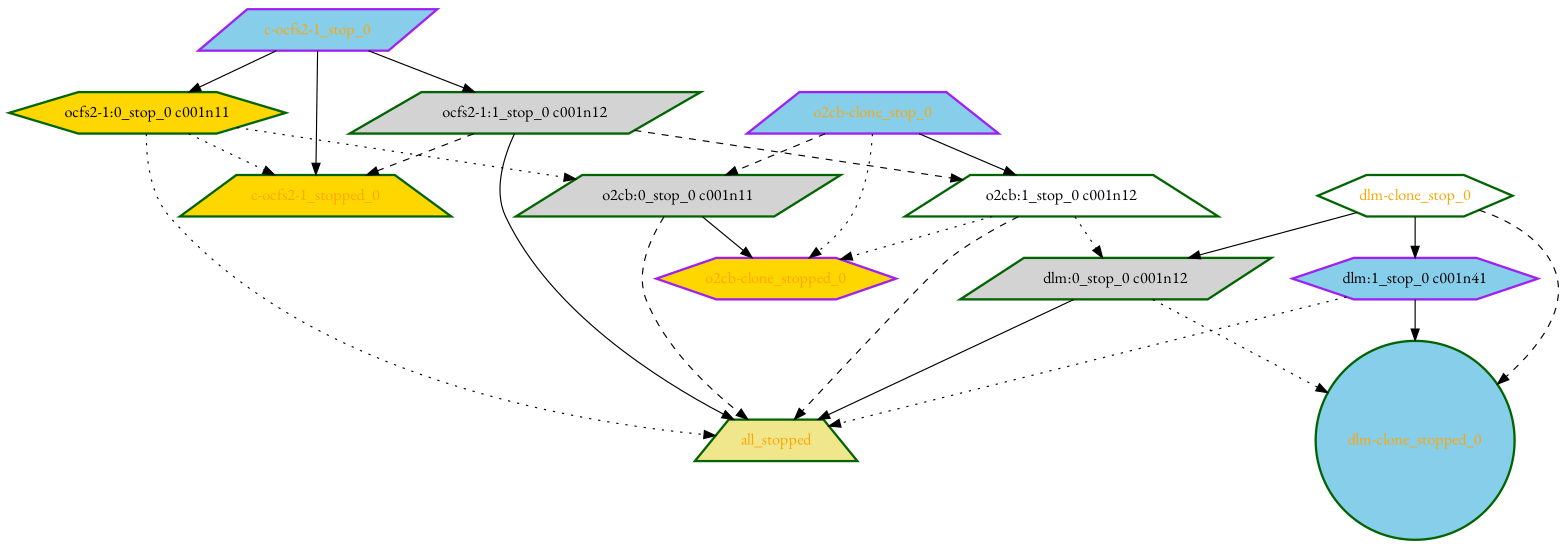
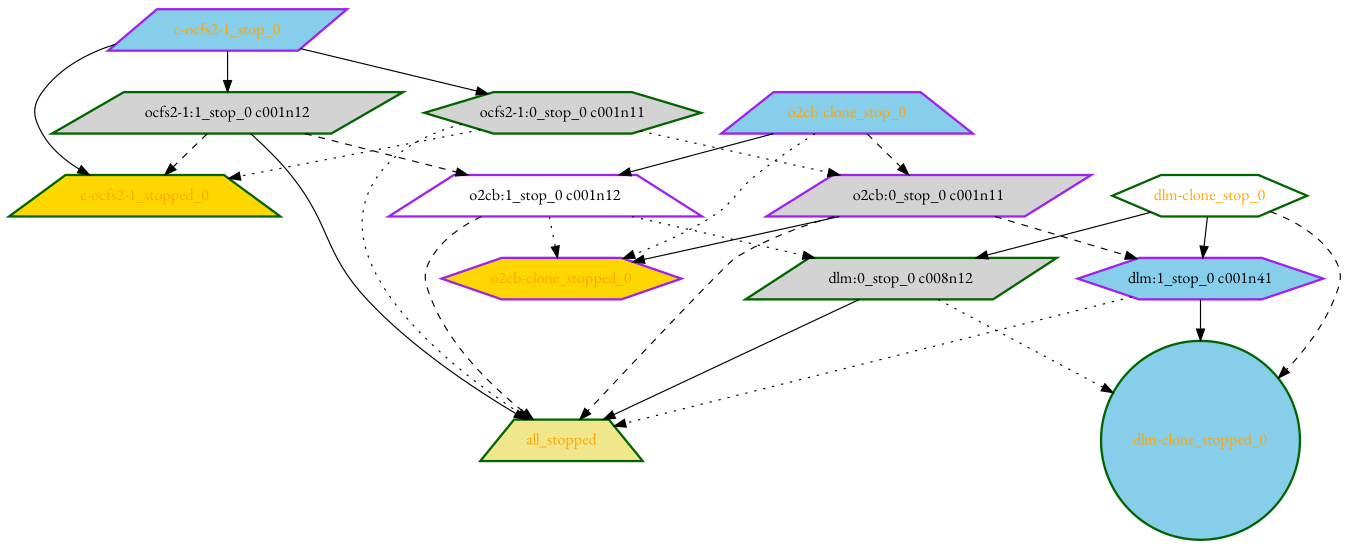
node "ocfs2-1:0_stop_0 c001n11": fillcolor gold -> lightgrey
node "o2cb:0_stop_0 c001n11": color darkgreen -> purple
node "o2cb:1_stop_0 c001n12": color darkgreen -> purple
edge "o2cb:0_stop_0 c001n11" -> "dlm:1_stop_0 c001n41": added
node "dlm:0_stop_0 c001n12": label "dlm:0_stop_0 c001n12" -> "dlm:0_stop_0 c008n12"
